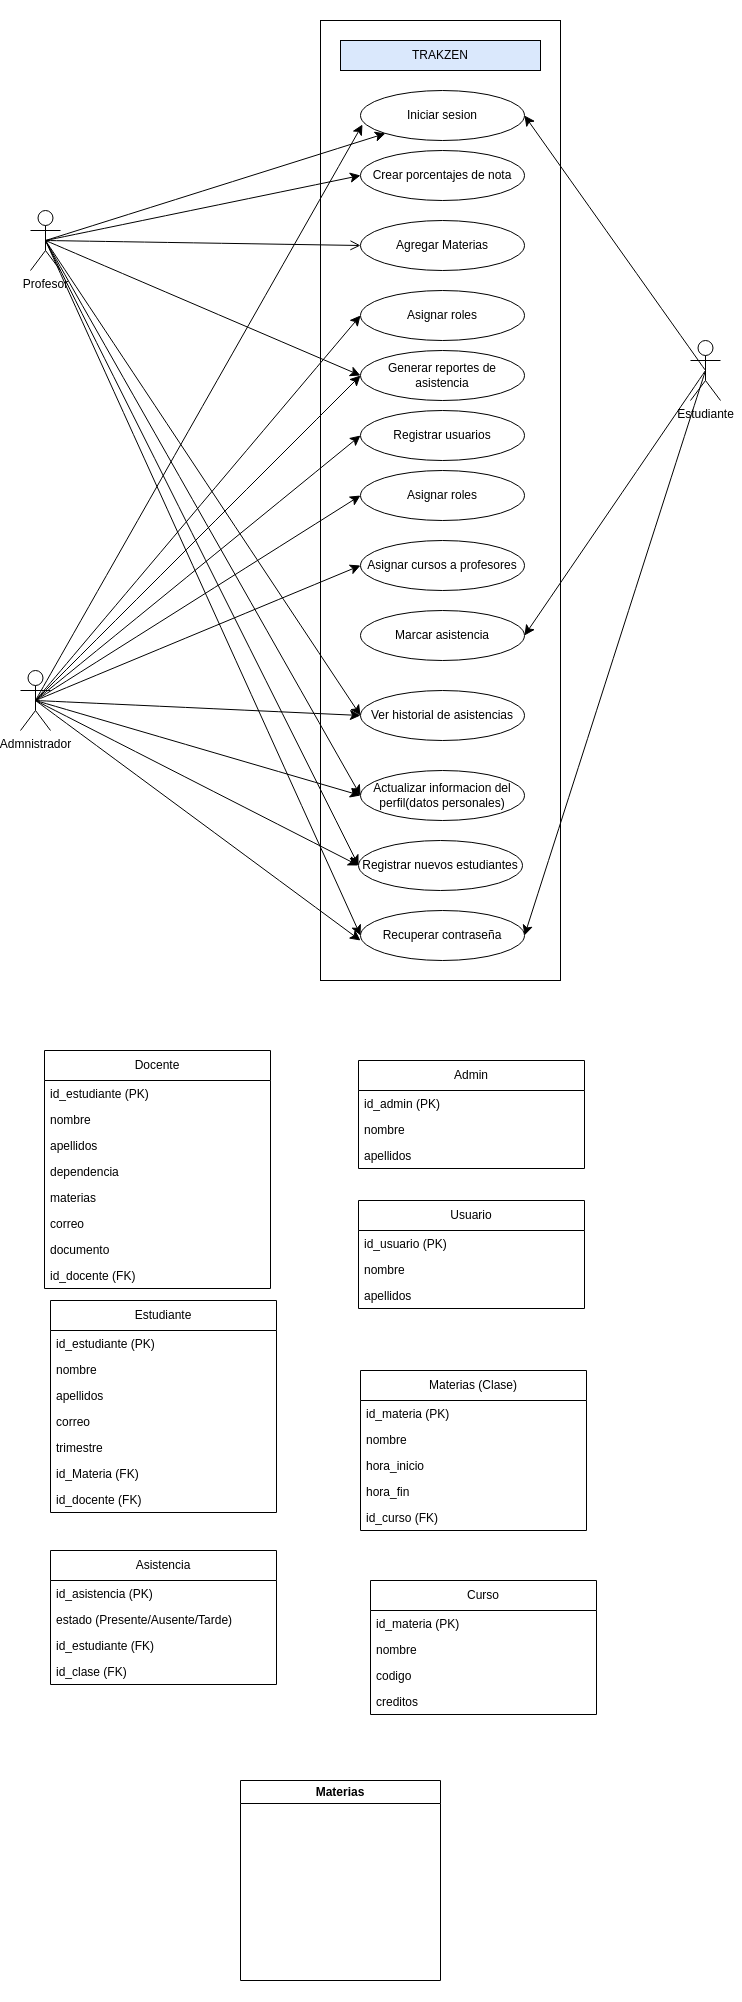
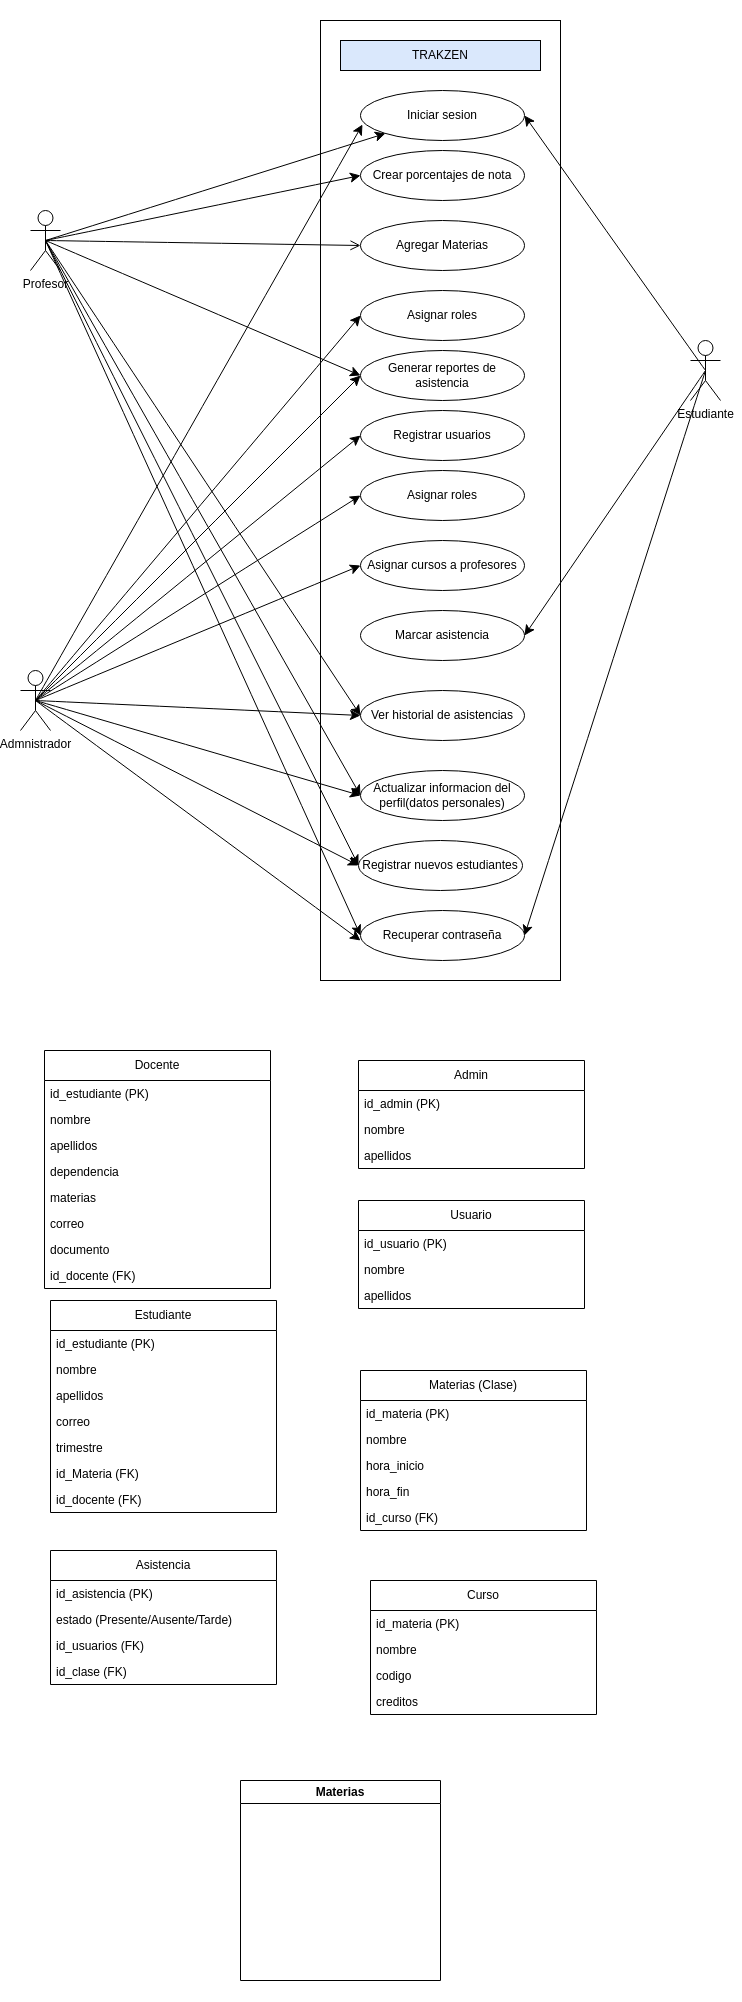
node "id_estudiante (FK)": label "id_estudiante (FK)" -> "id_usuarios (FK)"
